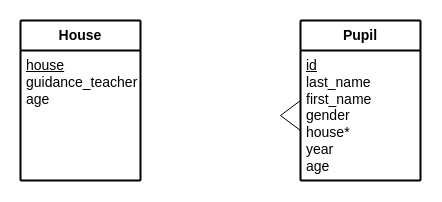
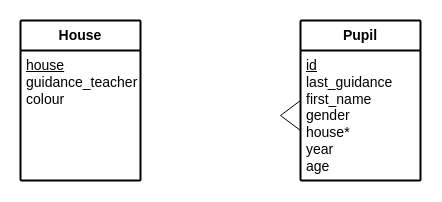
node "house guidance_teacher age": label "house guidance_teacher age" -> "house guidance_teacher colour"
node "id last_name first_name gender house* year age": label "id last_name first_name gender house* year age" -> "id last_guidance first_name gender house* year age"
